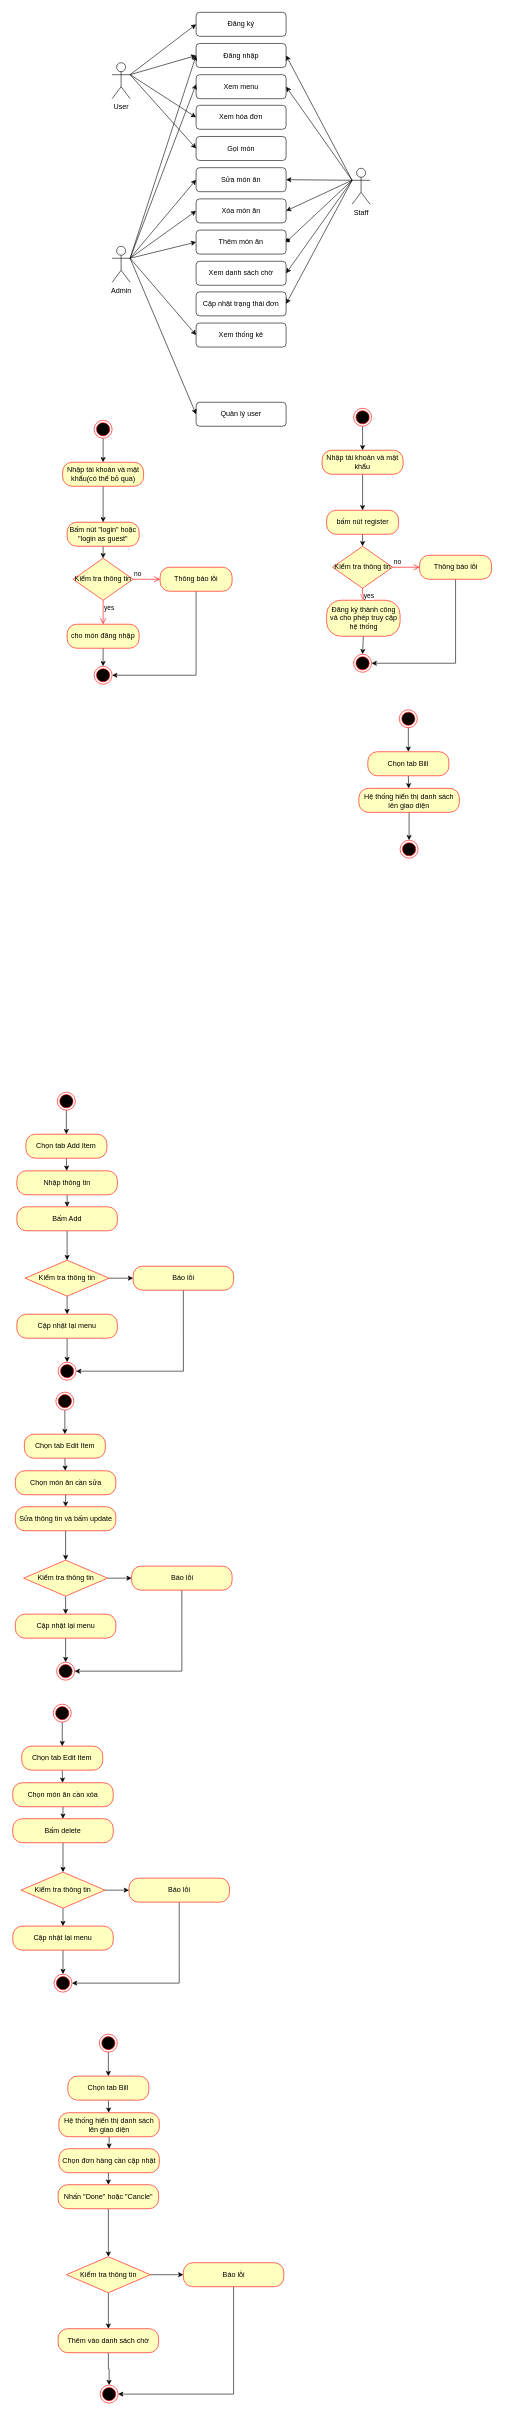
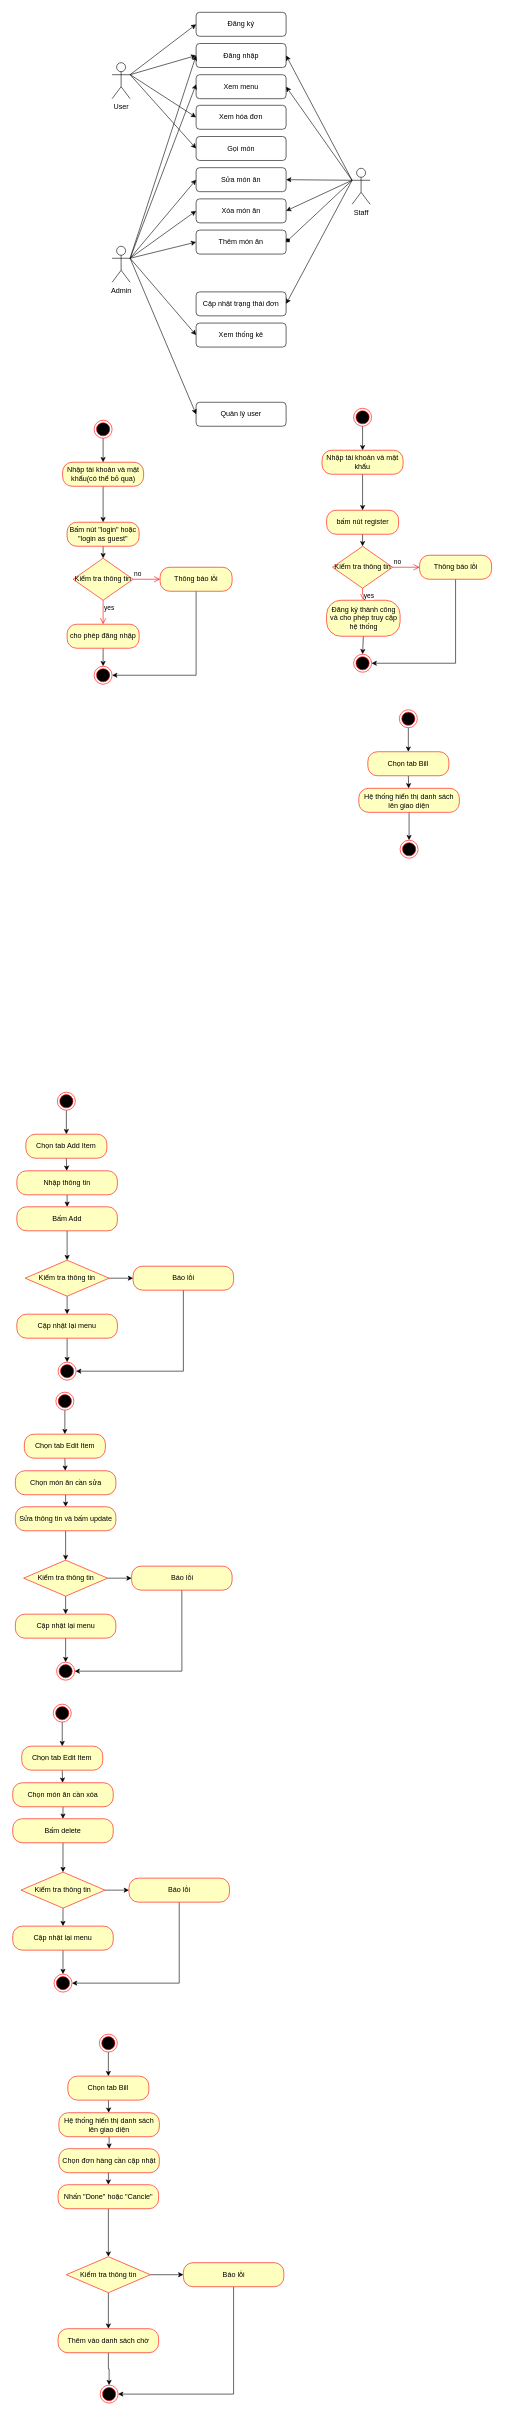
edge "Staff" -> "Xem danh sách chờ": removed
node "Xem danh sách chờ": removed
node "cho món đăng nhập": label "cho món đăng nhập" -> "cho phép đăng nhập"
